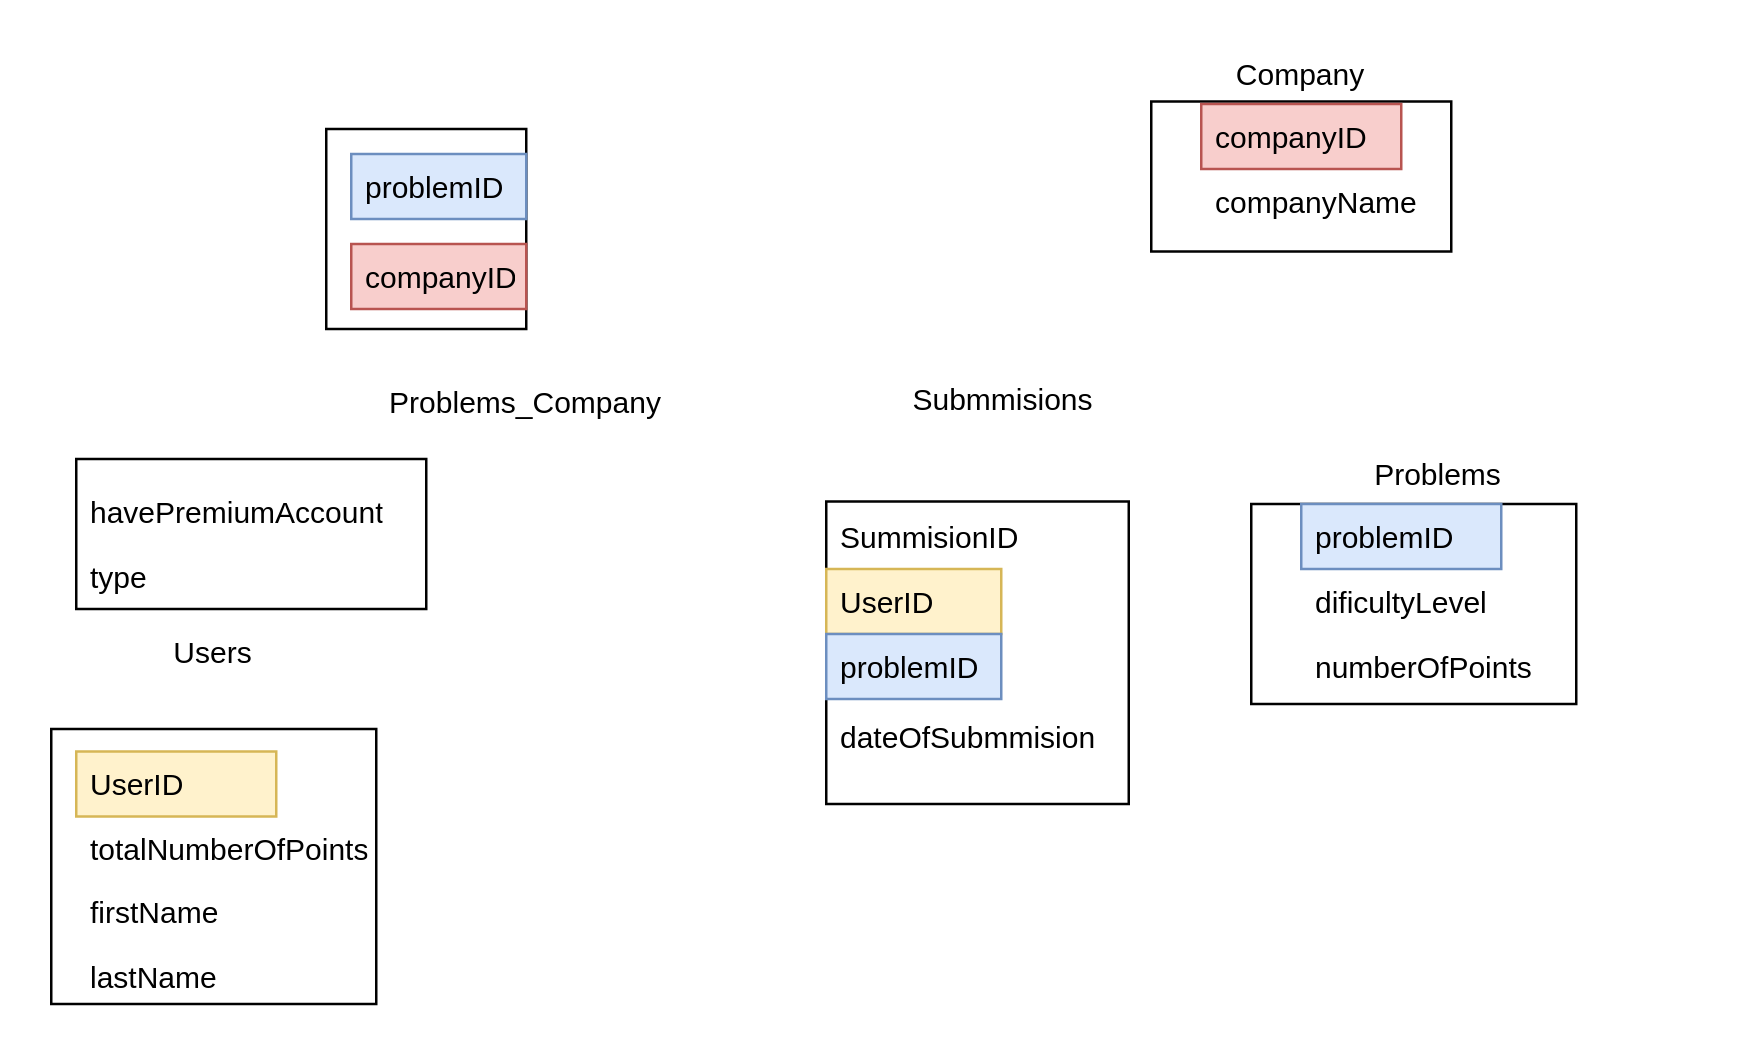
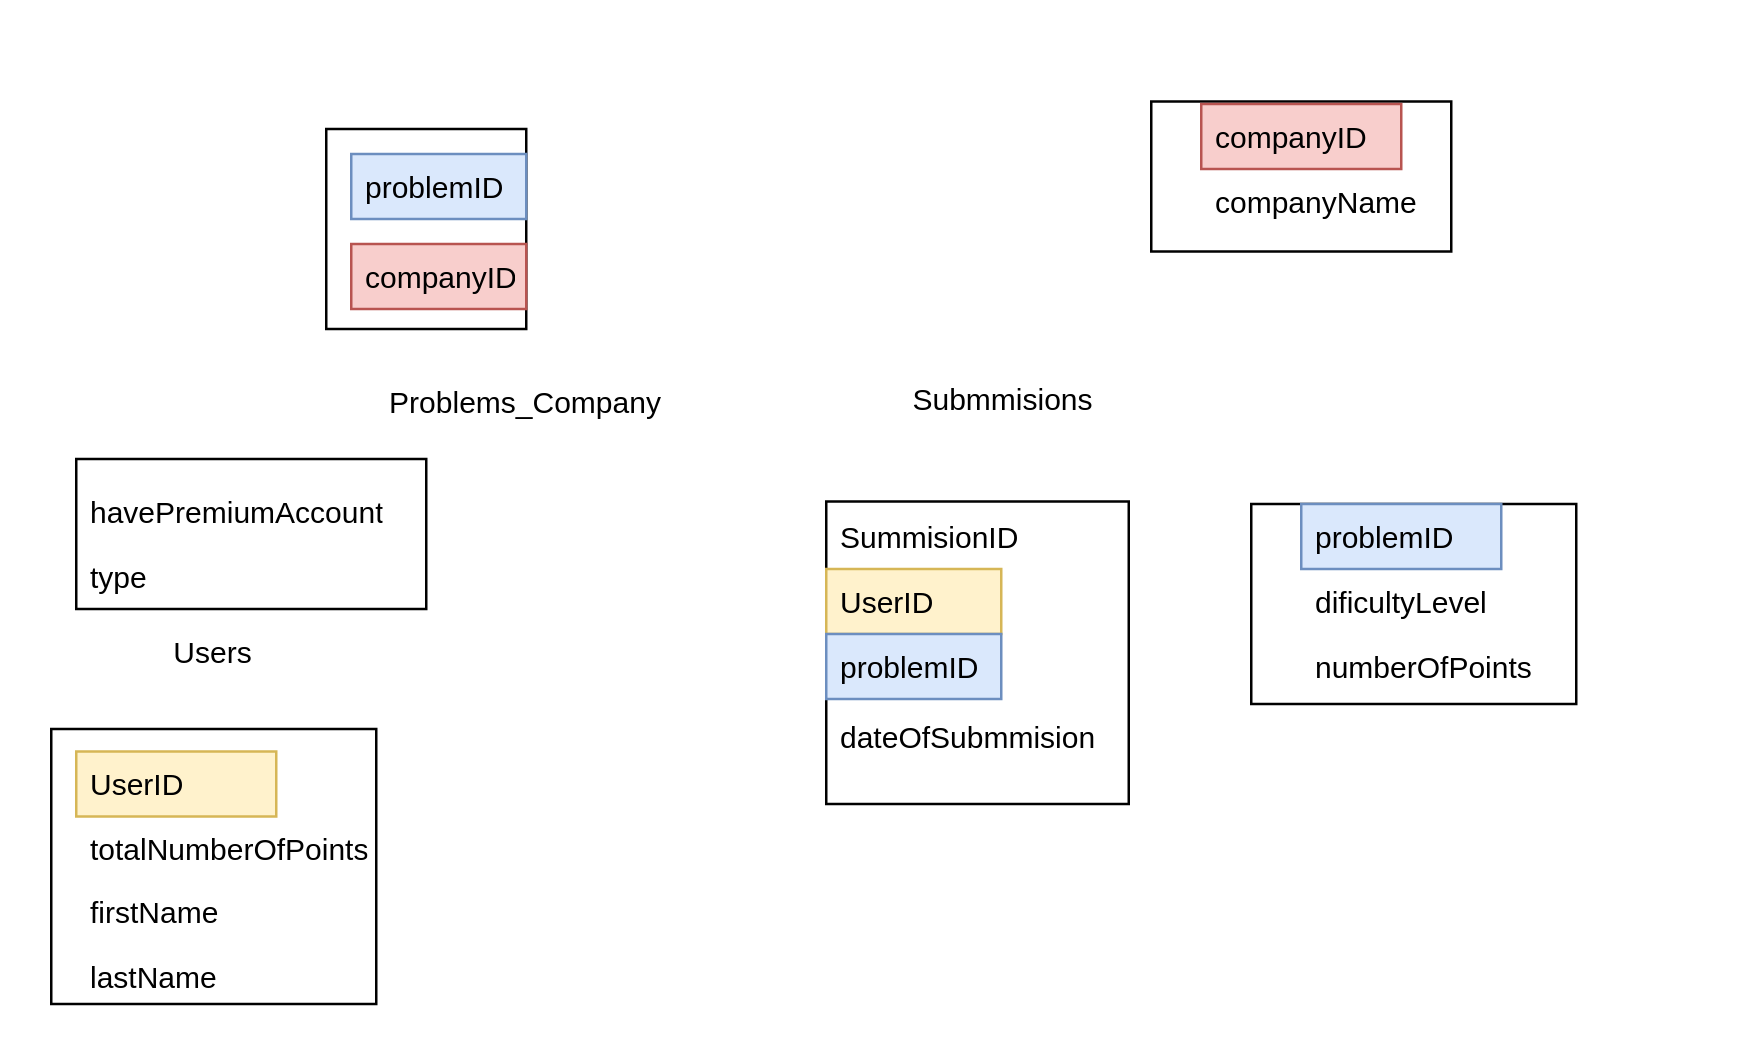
node "Company": removed
node "Problems": removed
